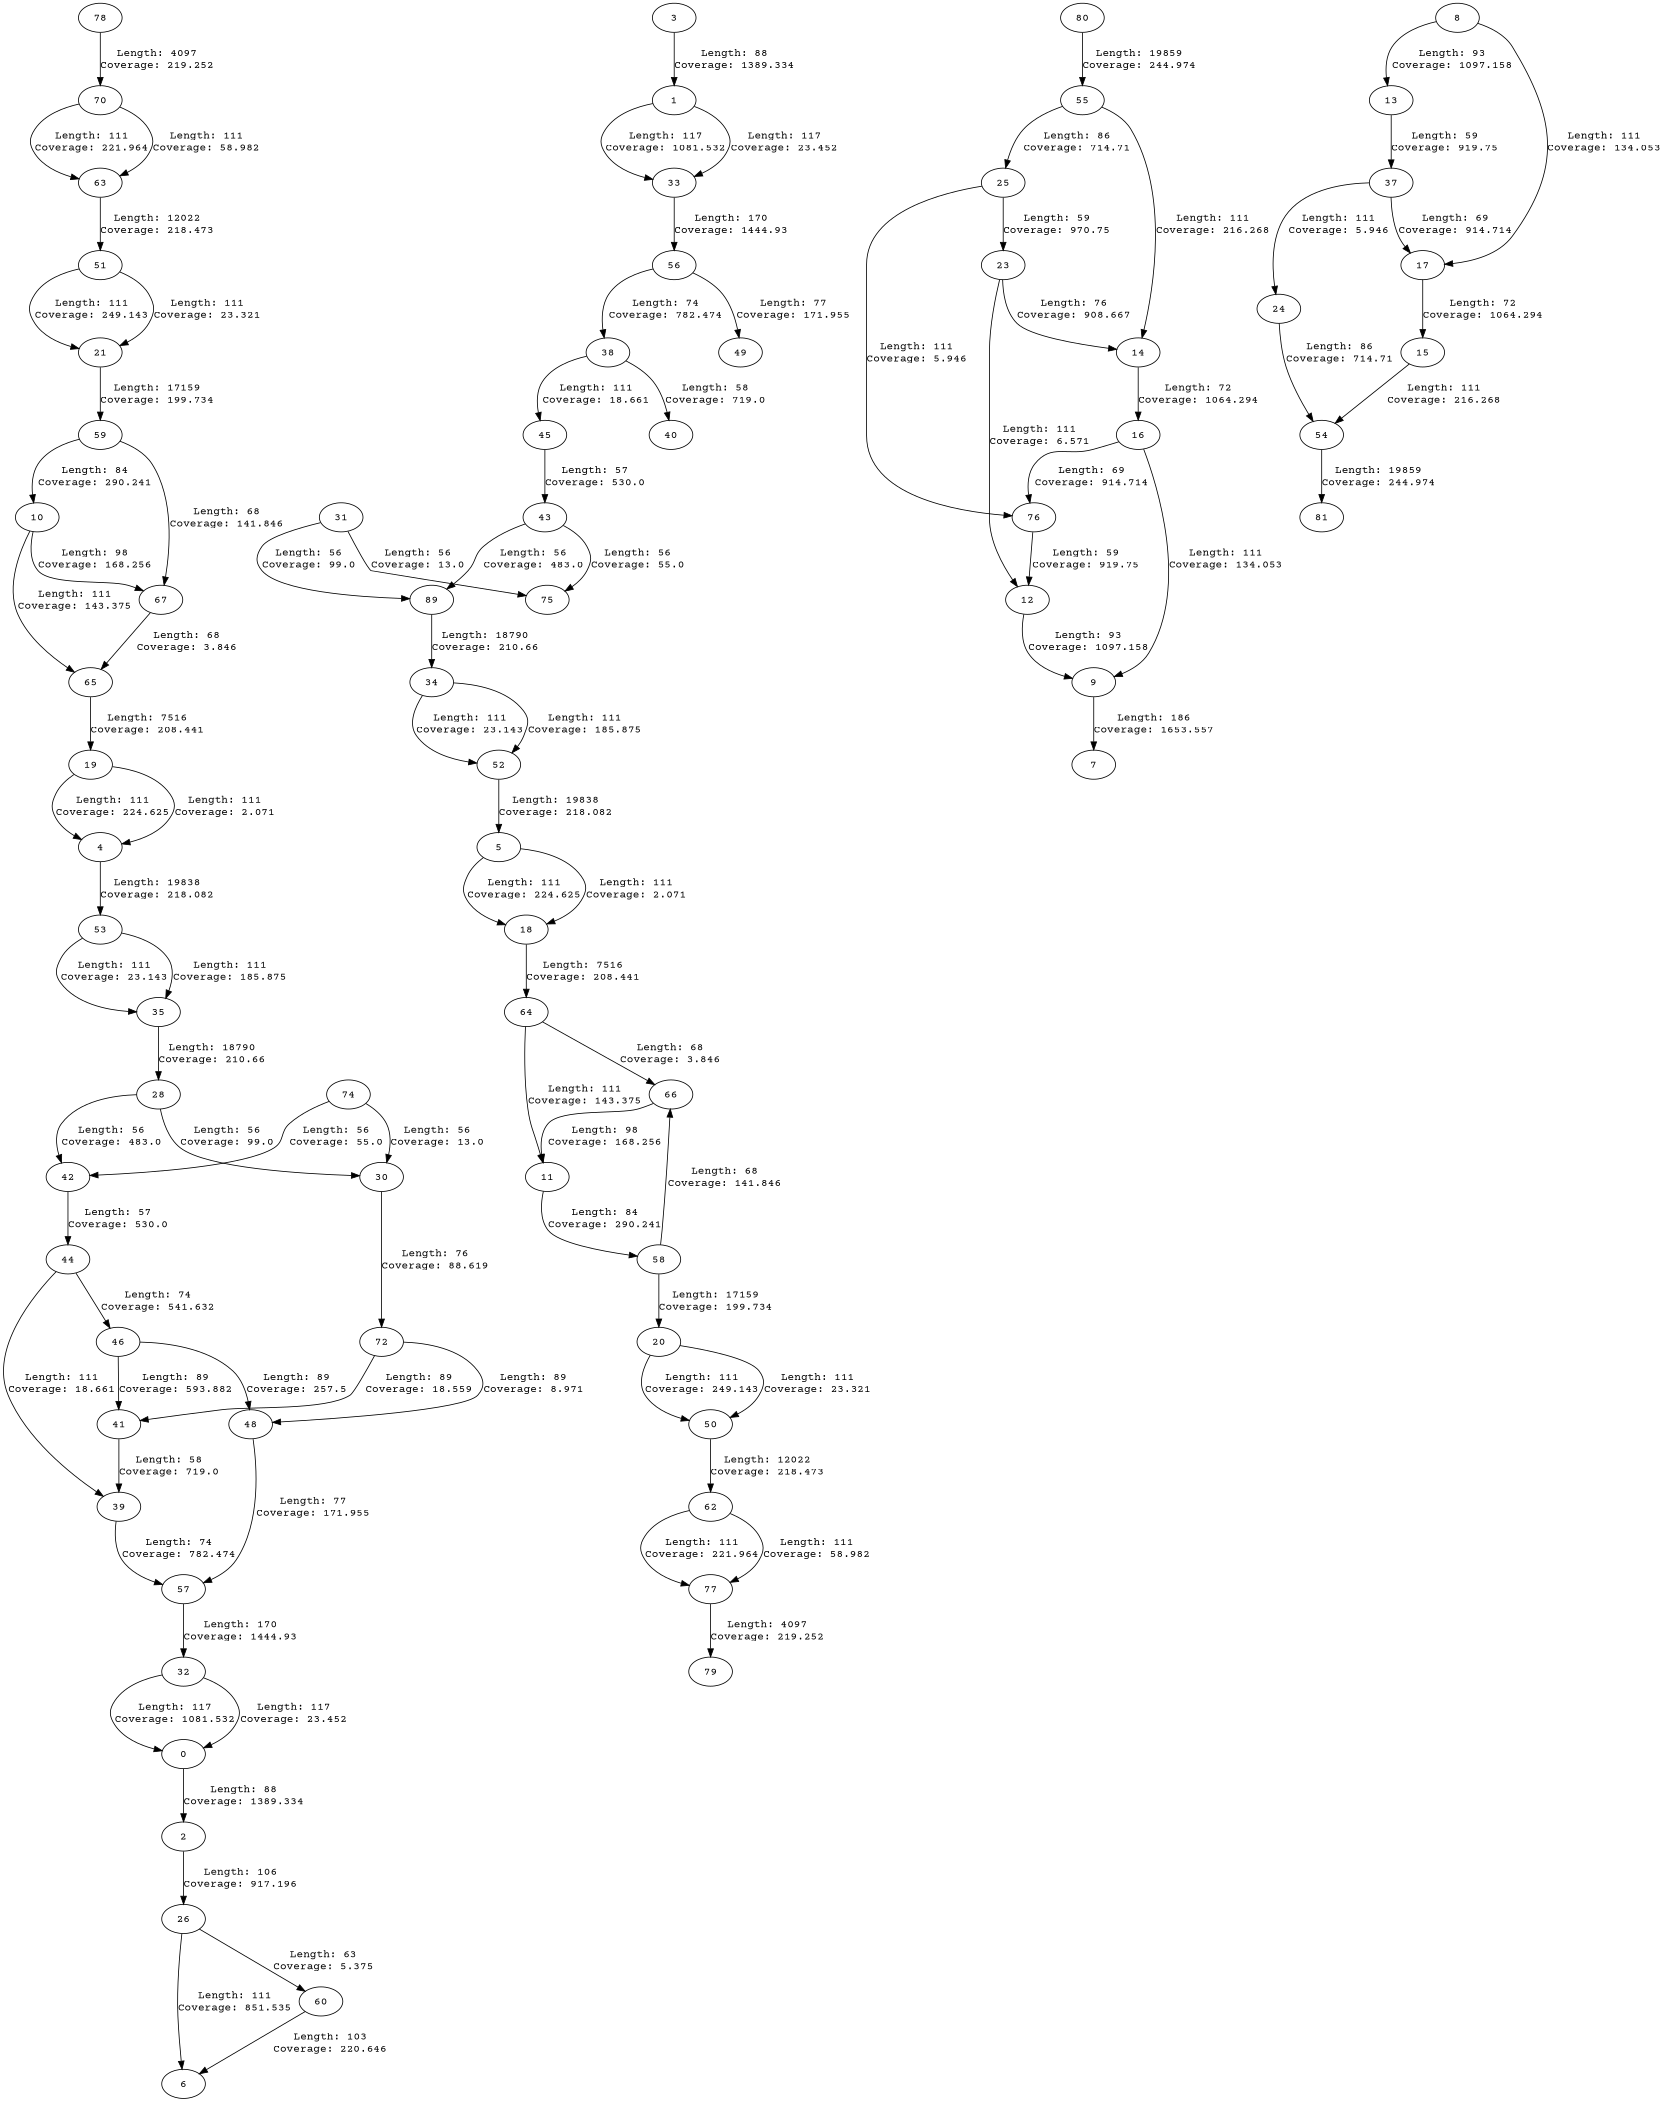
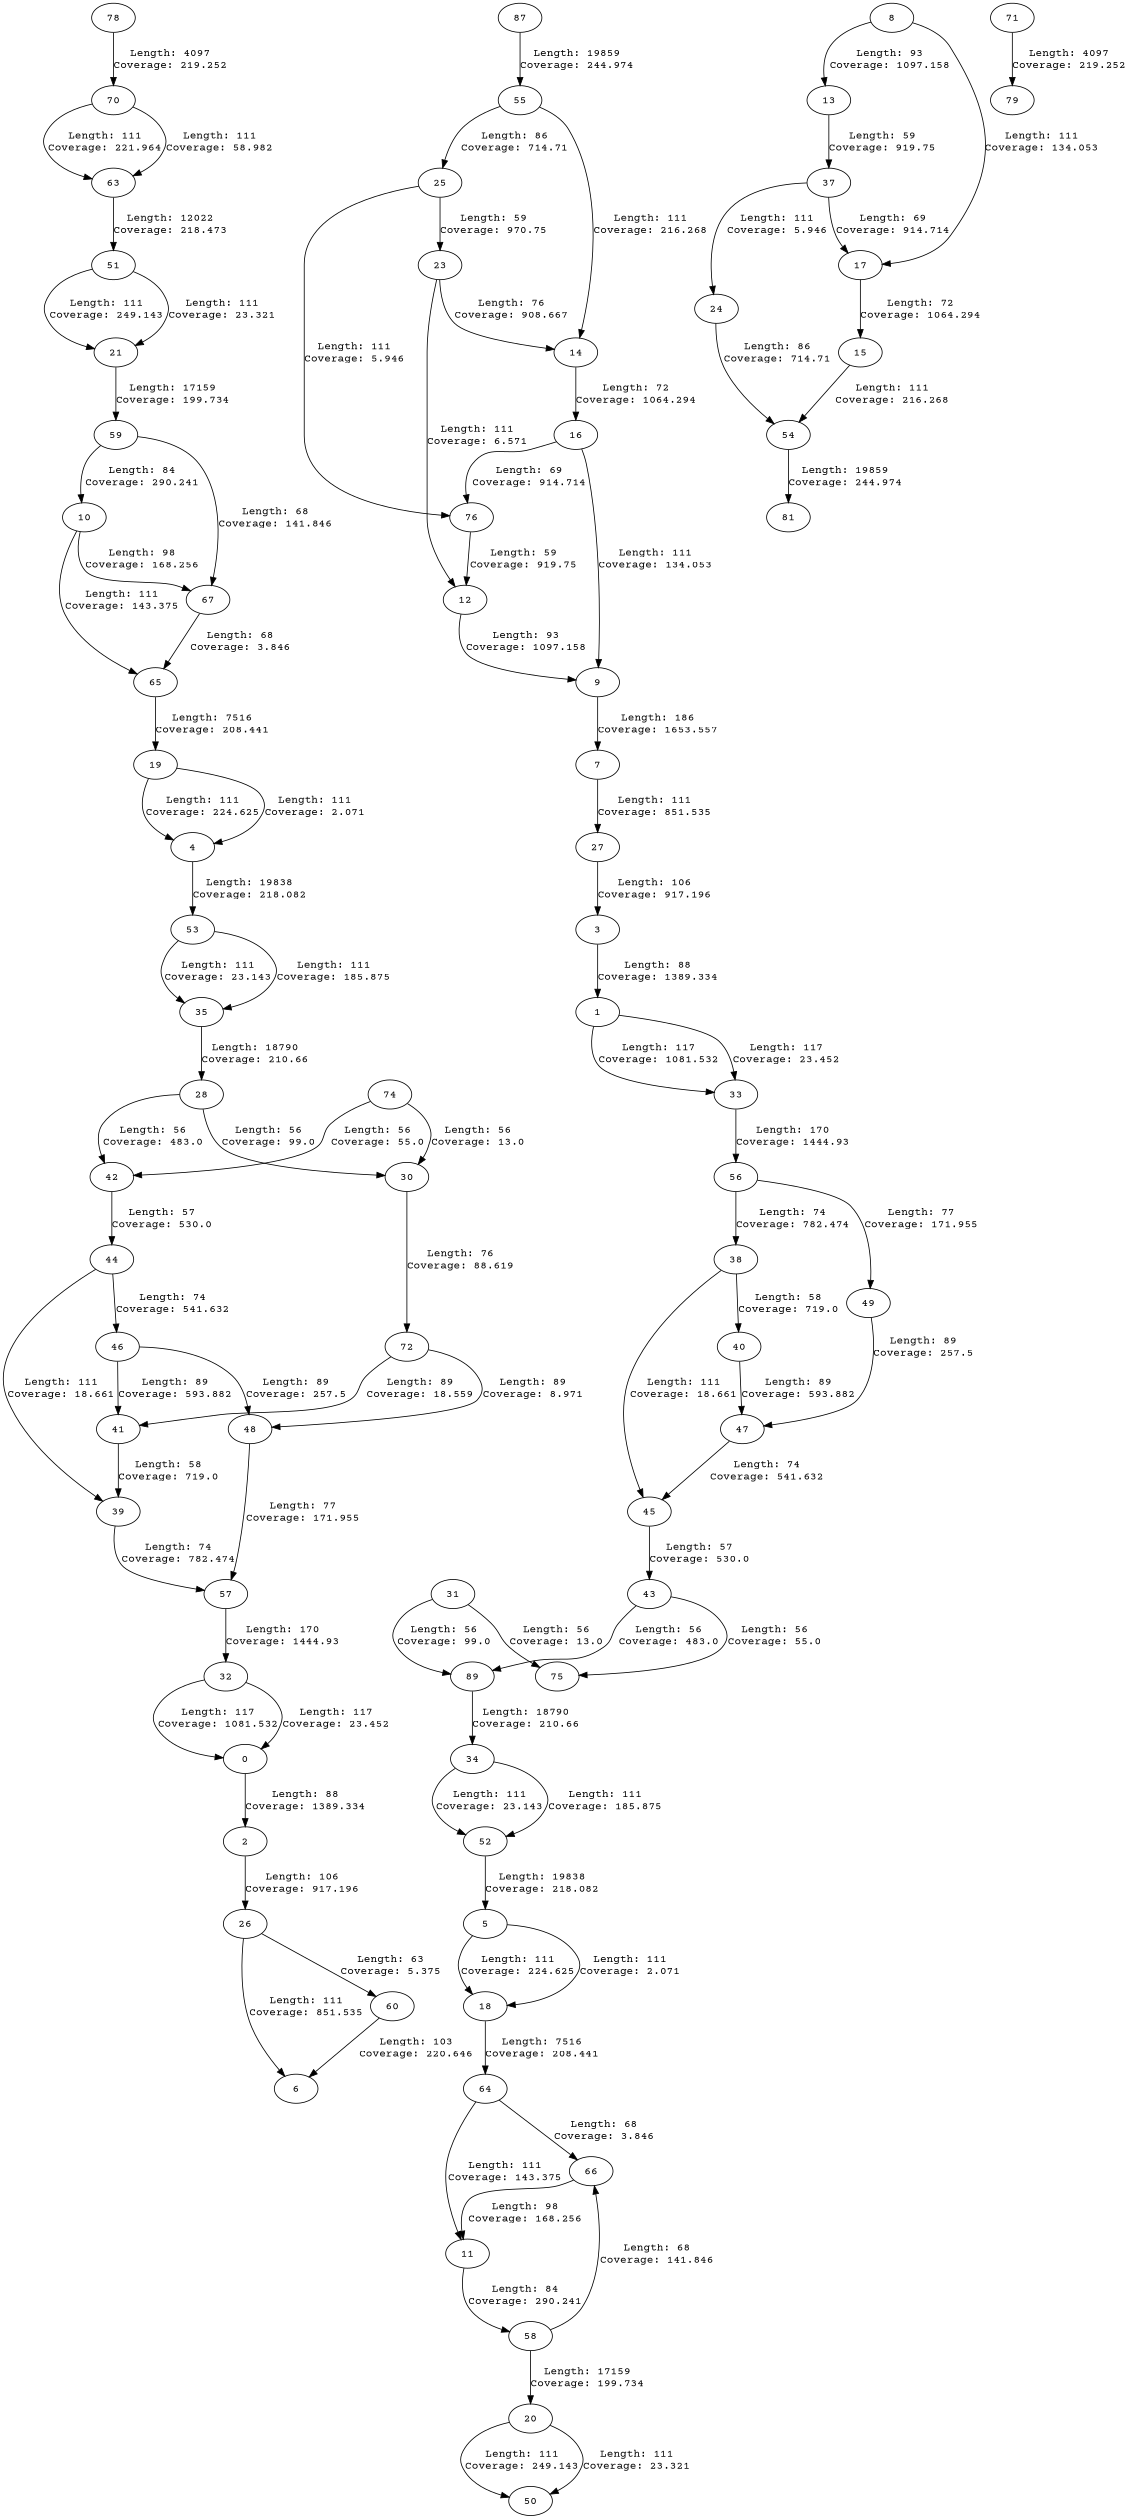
node "80": label "80" -> "87"
node "27": added
node "47": added
node "62": removed
node "77": label "77" -> "71"
